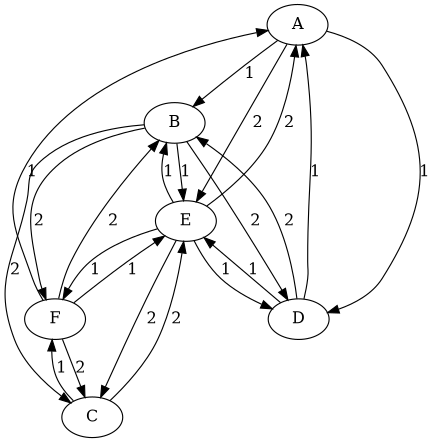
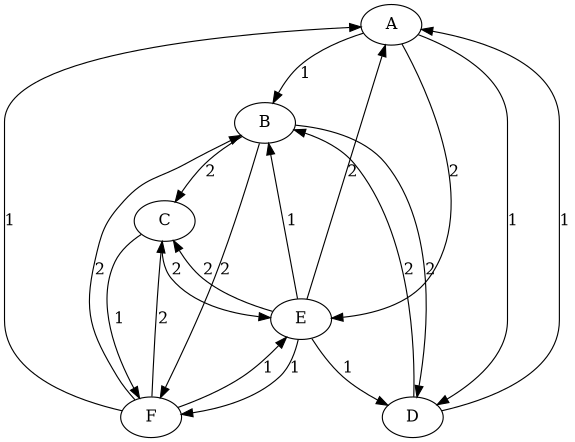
edge "B" -> "E": removed, label "1"
edge "D" -> "E": removed, label "1"
